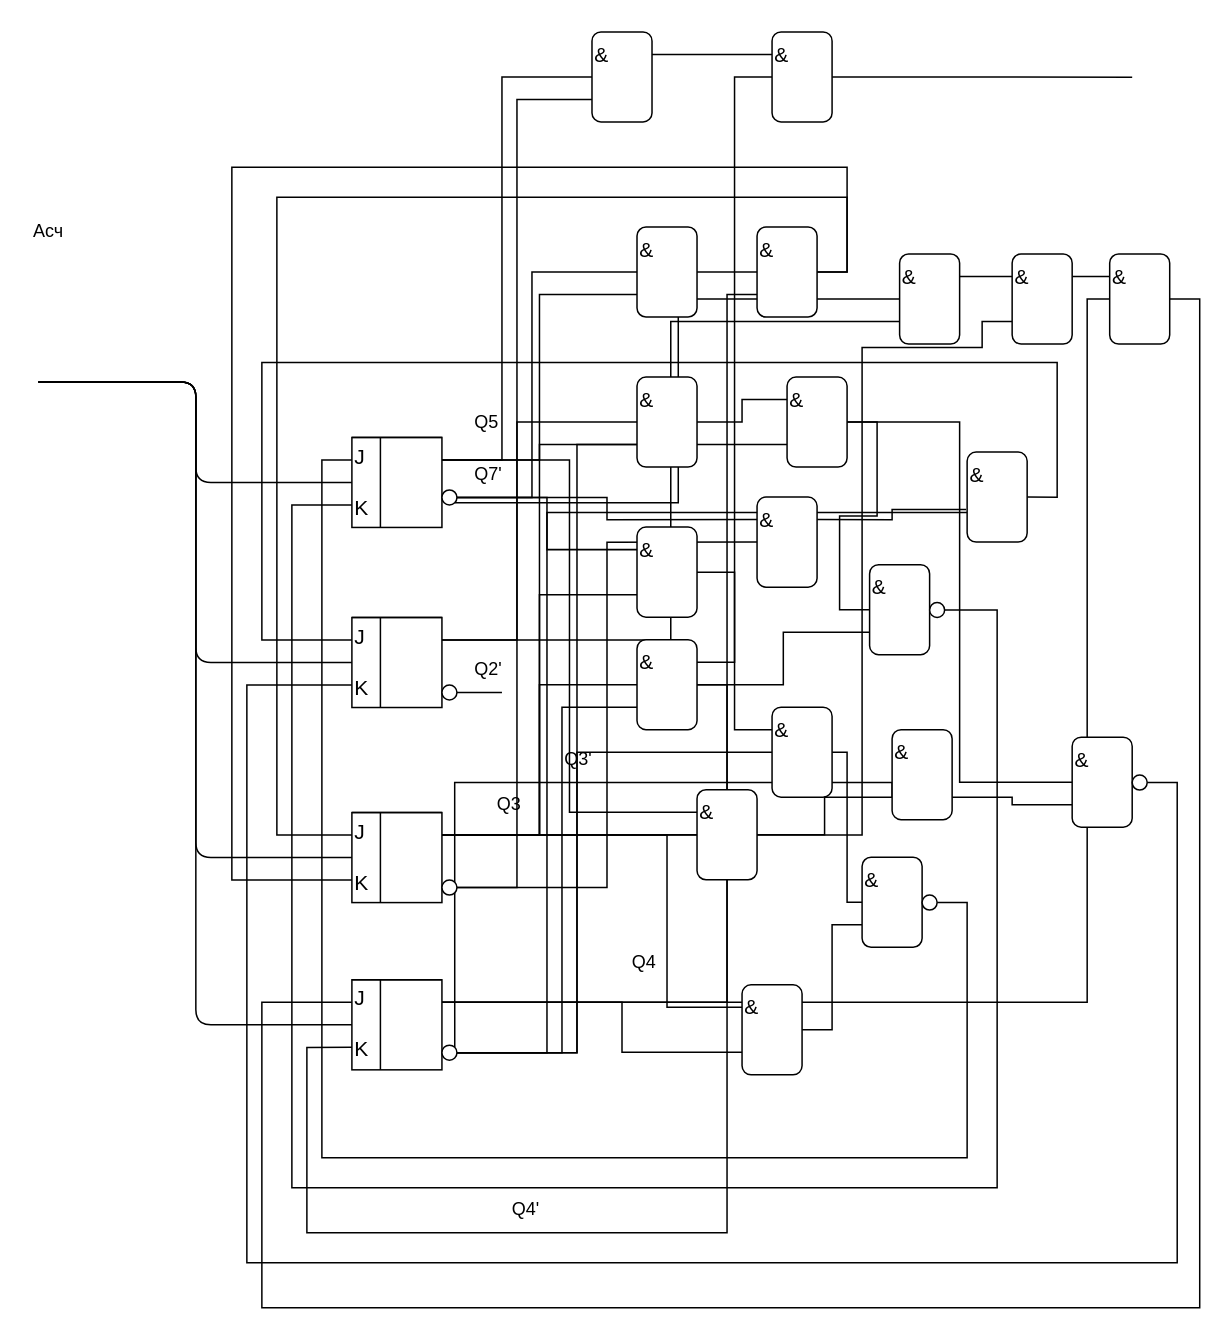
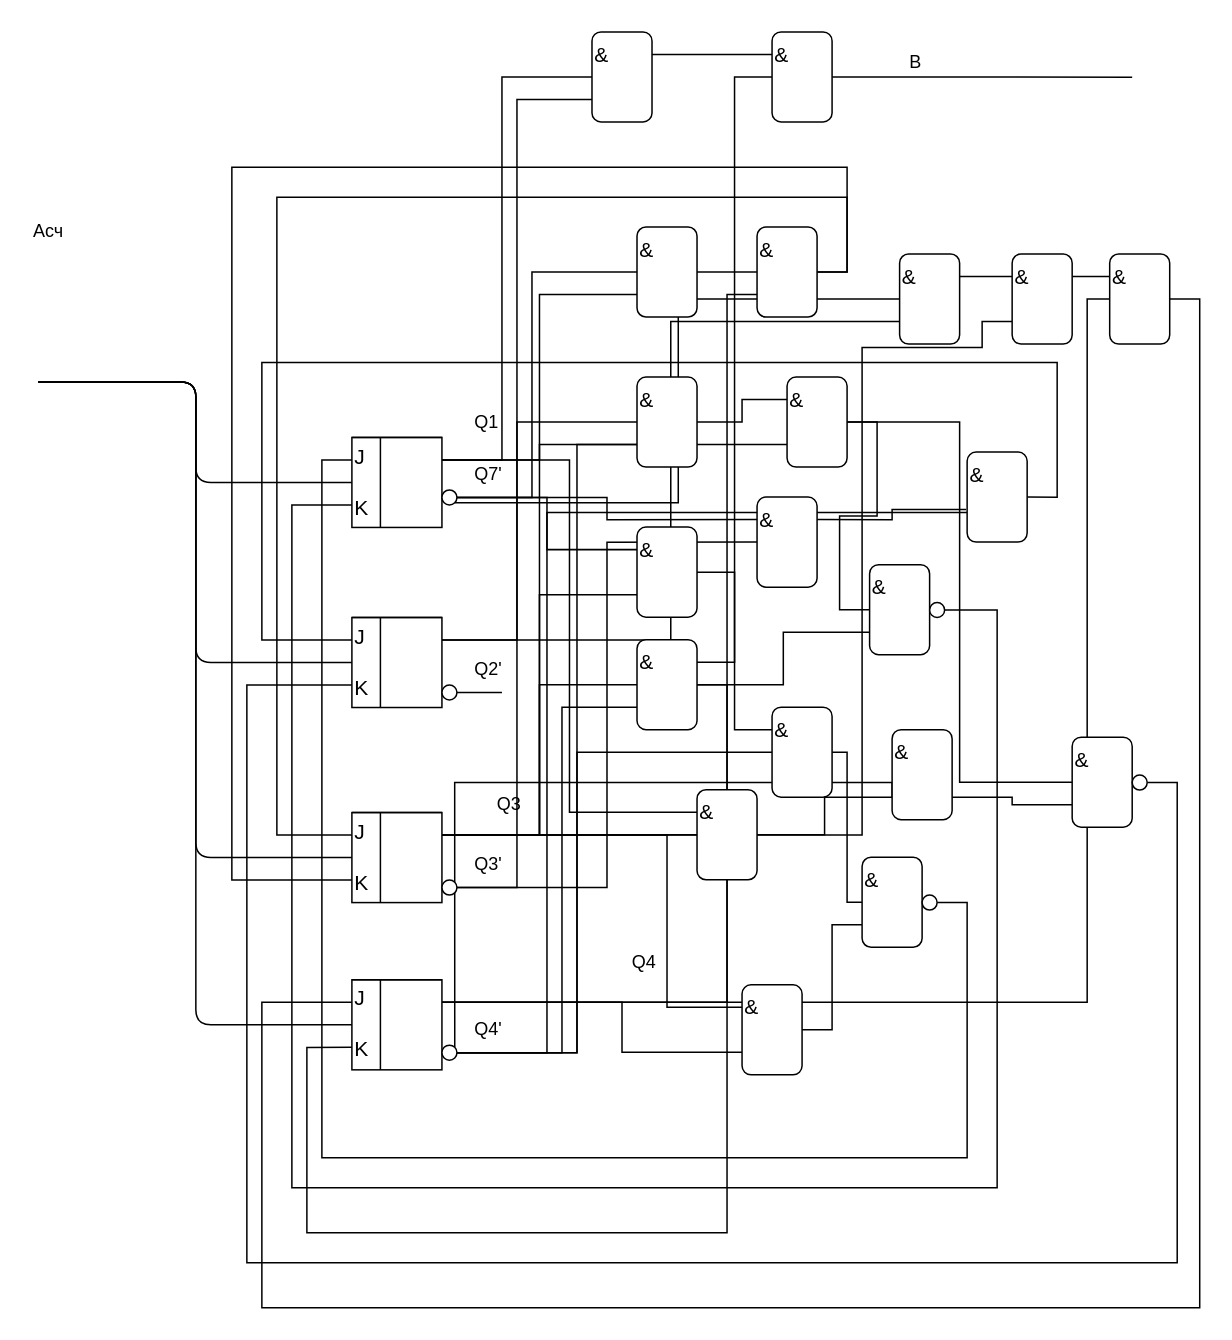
node "B": added
node "Q5": label "Q5" -> "Q1"
node "Q3'": moved (584, 760) -> (494, 865)
node "Q4'": moved (532, 1210) -> (494, 1030)
